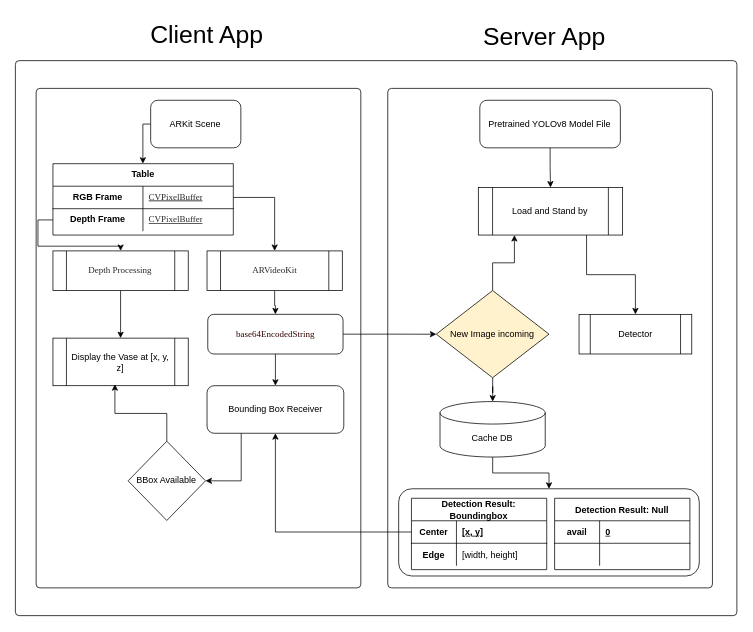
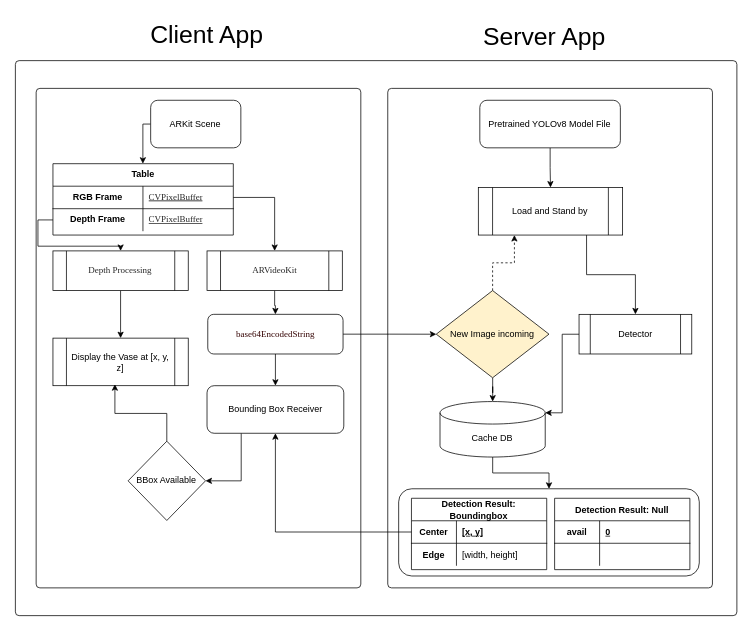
edge "New Image incoming" -> "Load and Stand by": style solid -> dashed
edge "Detector" -> "Cache DB": added
